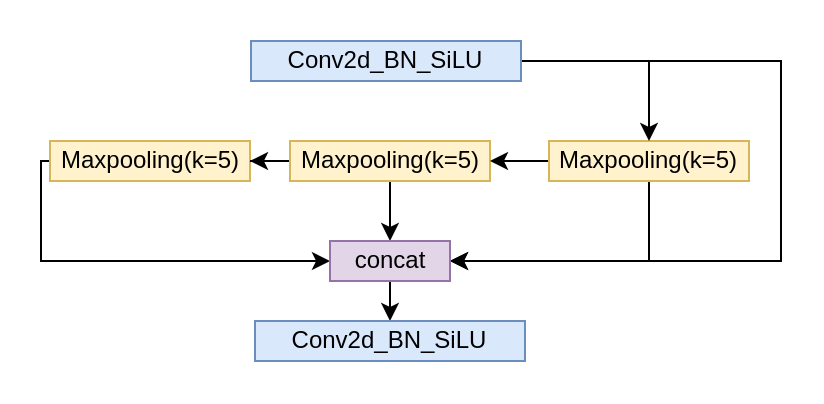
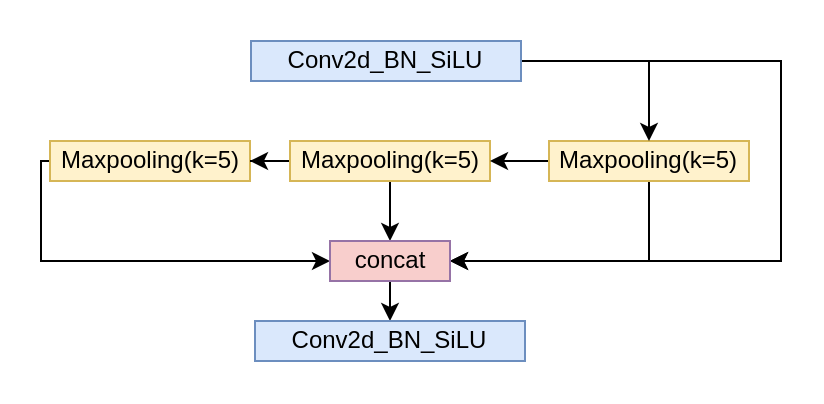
node "concat": fillcolor #e1d5e7 -> #f8cecc
